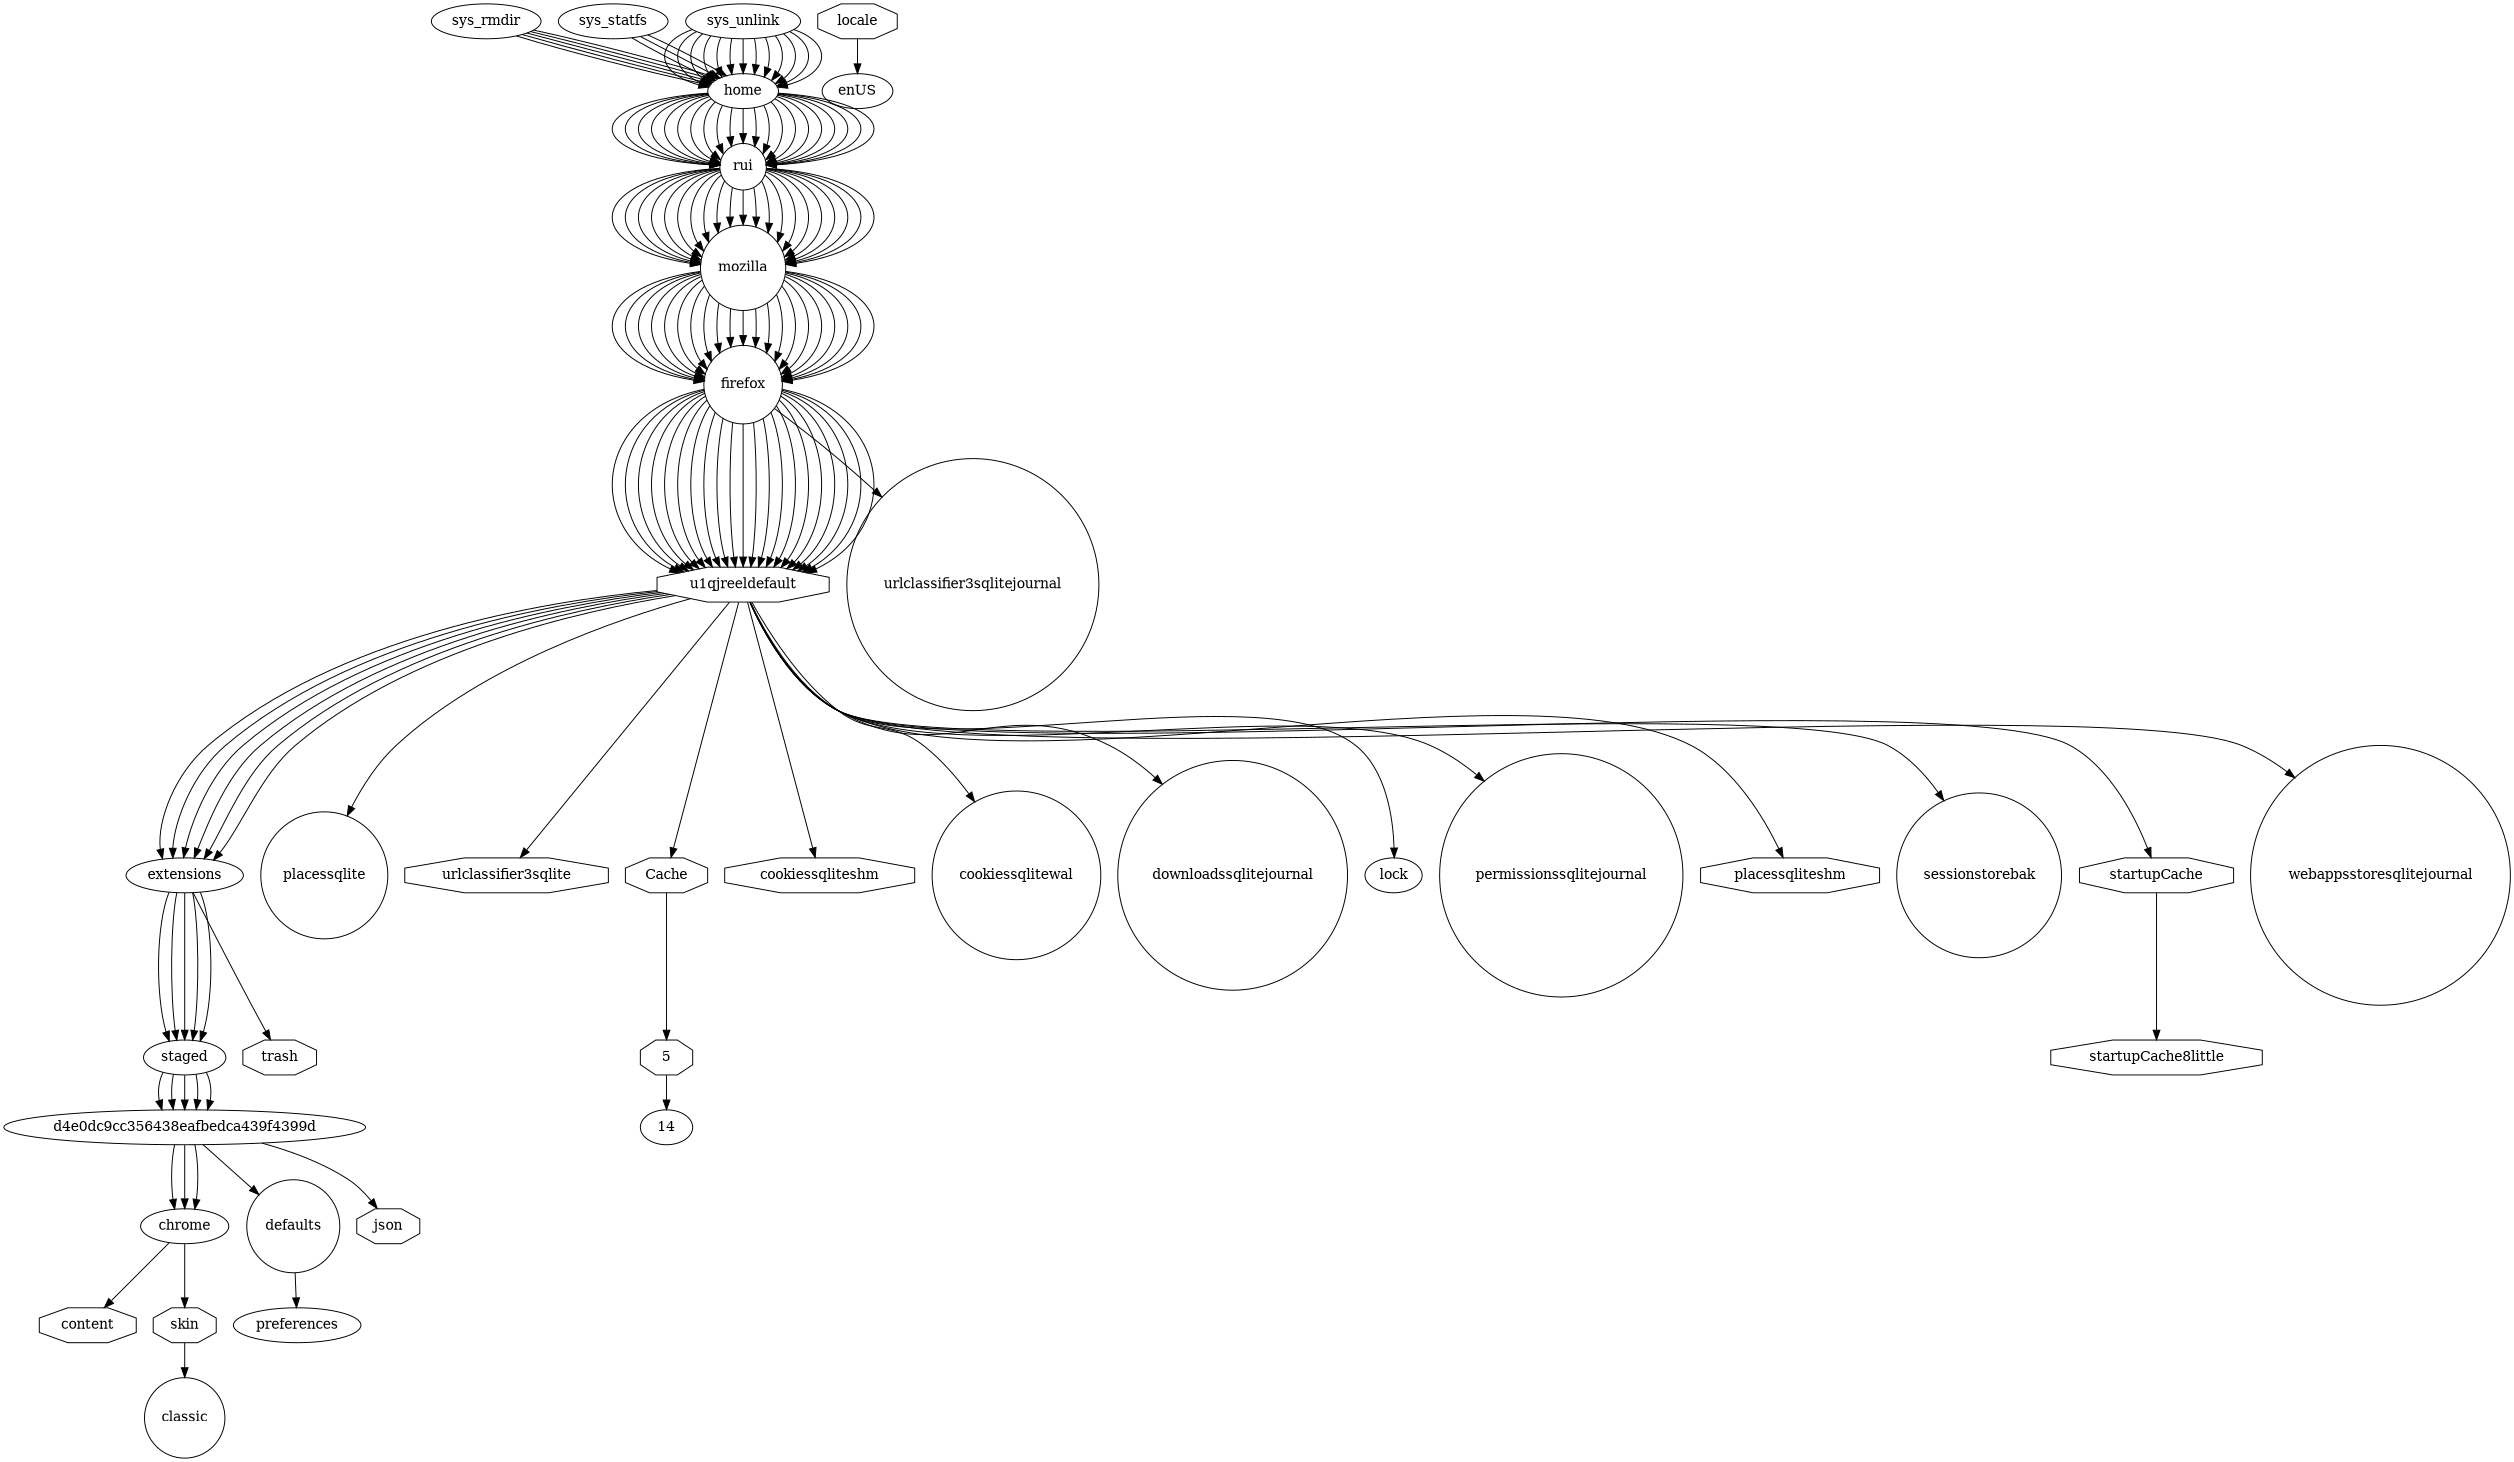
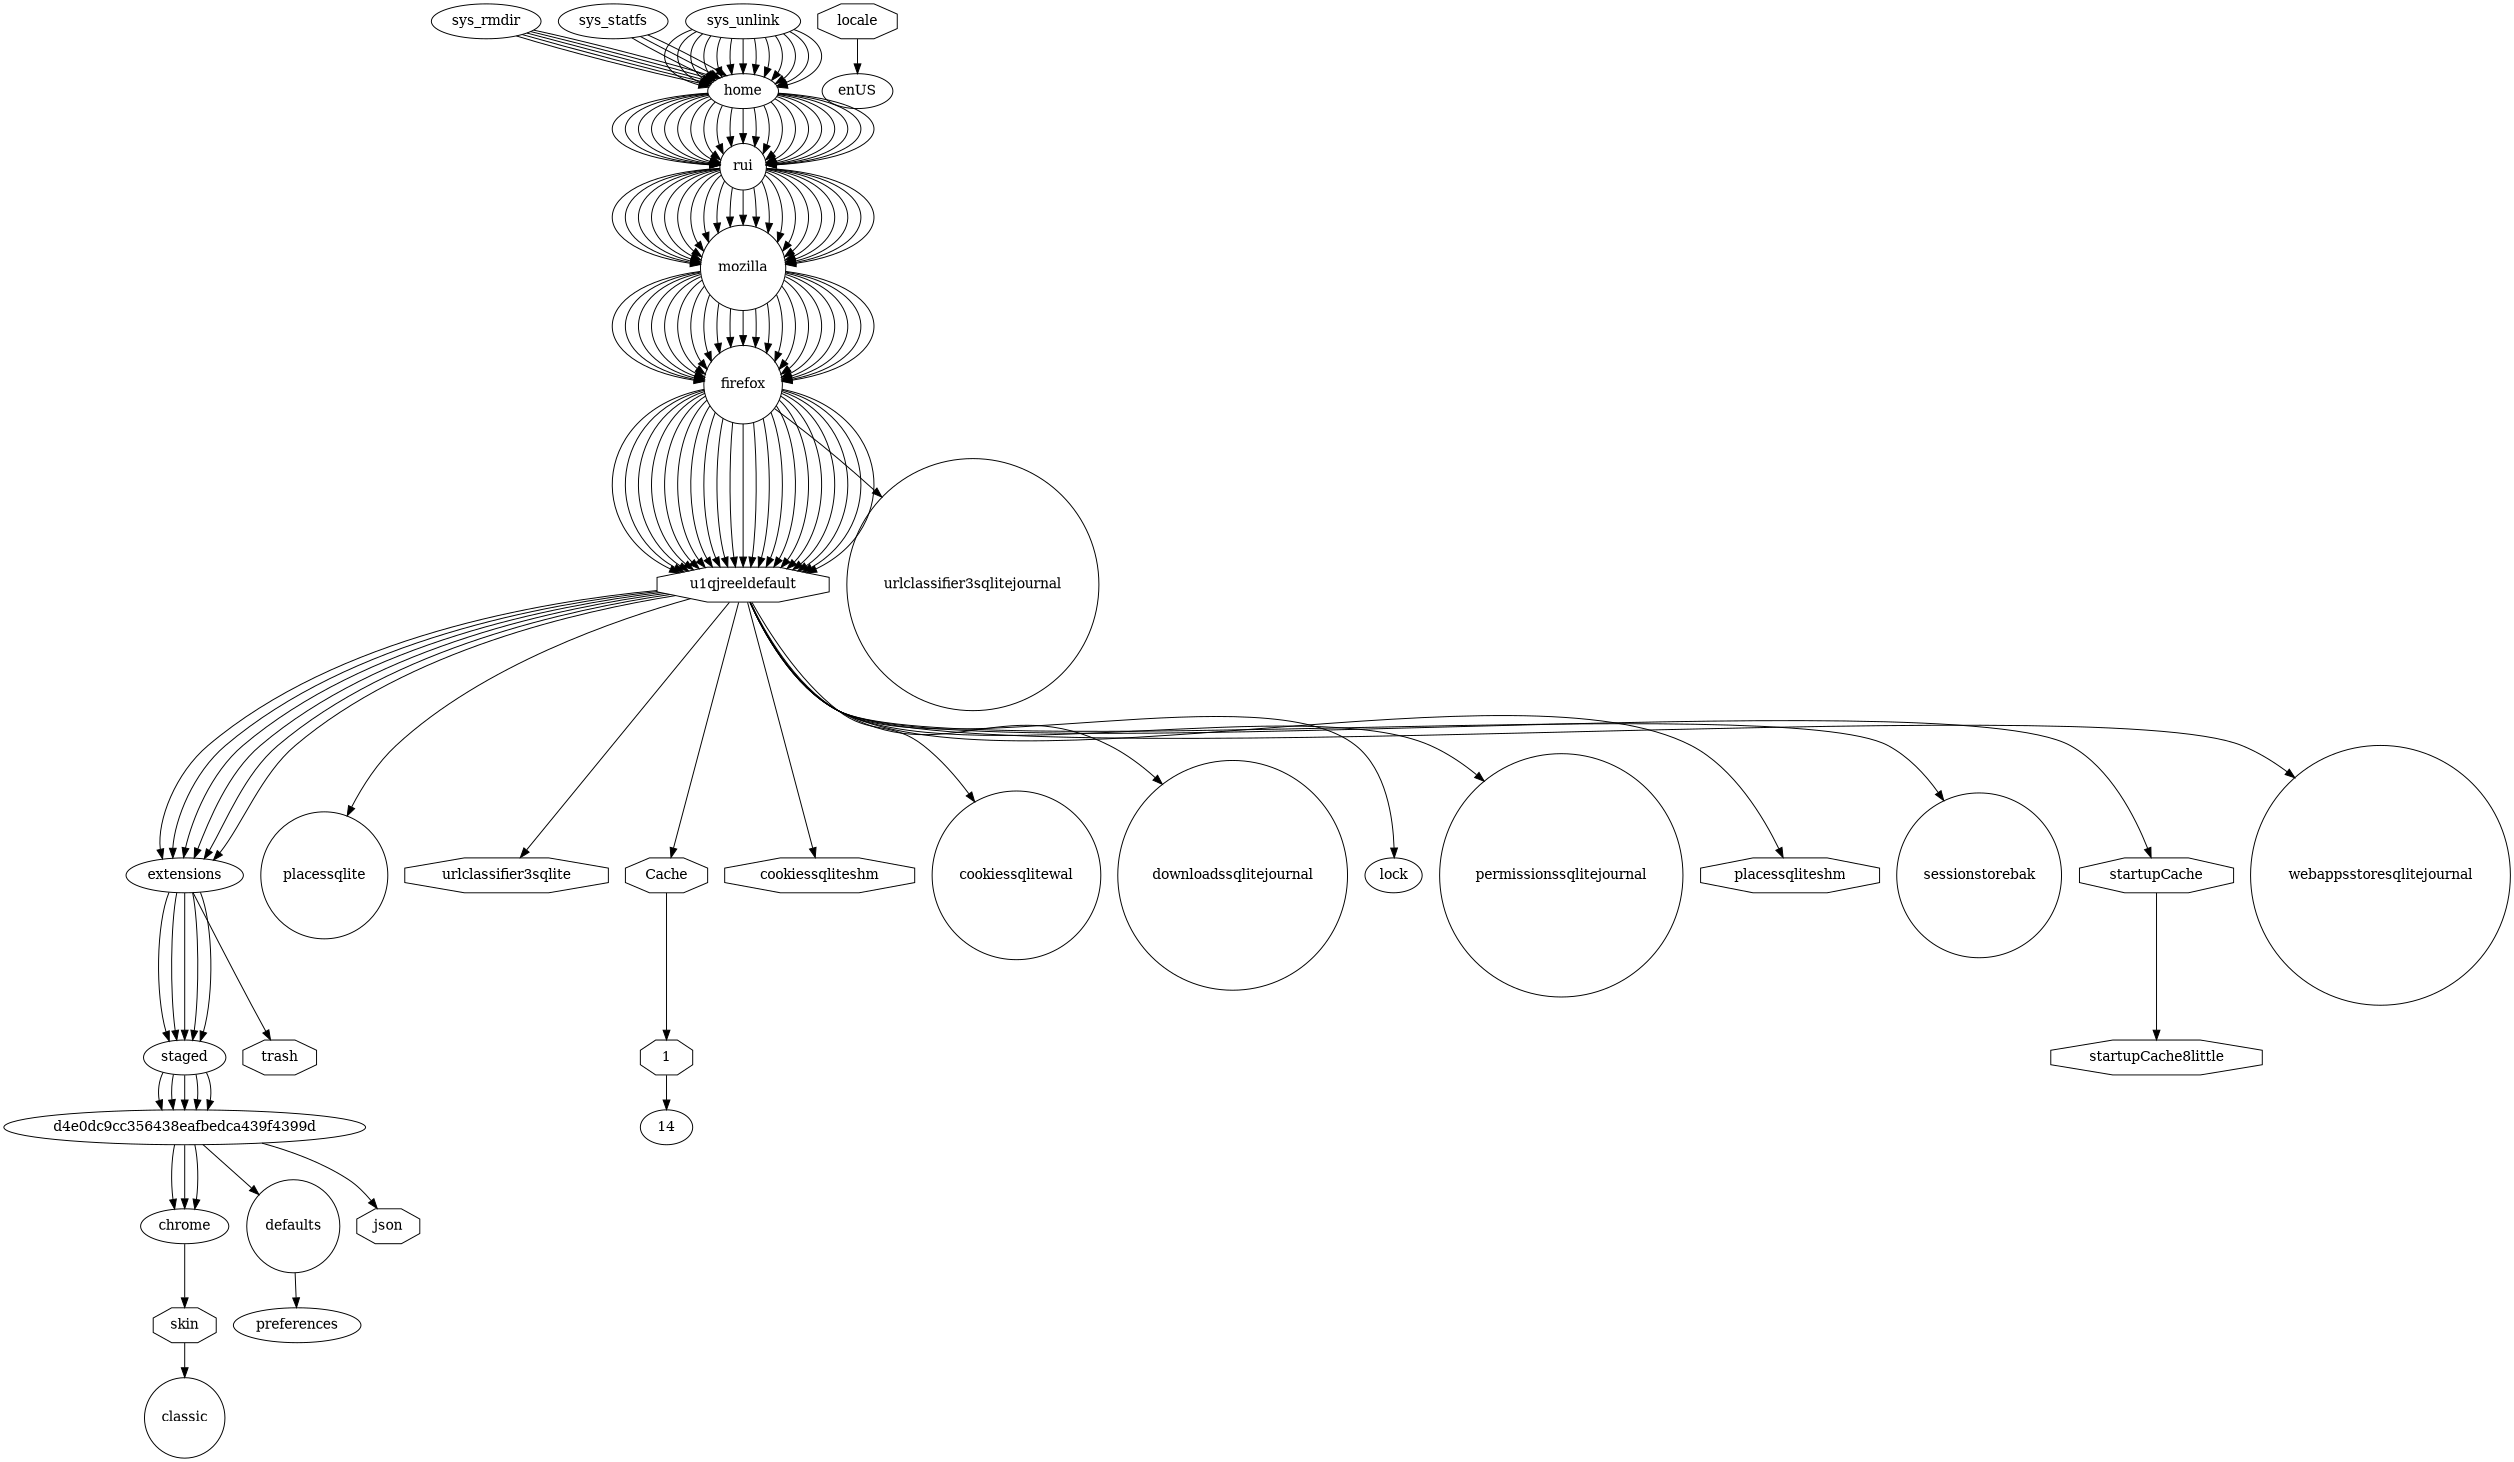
node "5": label "5" -> "1"
node "content": removed
